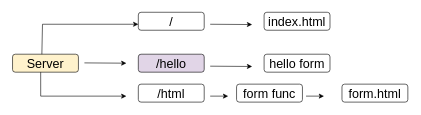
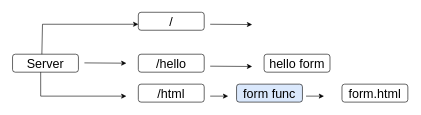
node "index.html": removed
node "Server": fillcolor #fff2cc -> #ffffff
node "/hello": fillcolor #e1d5e7 -> #ffffff
node "form func": fillcolor #ffffff -> #dae8fc
